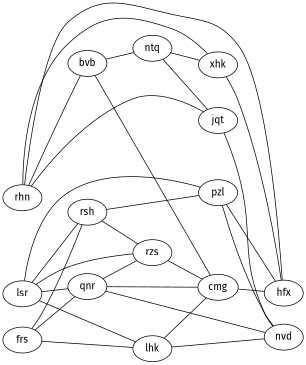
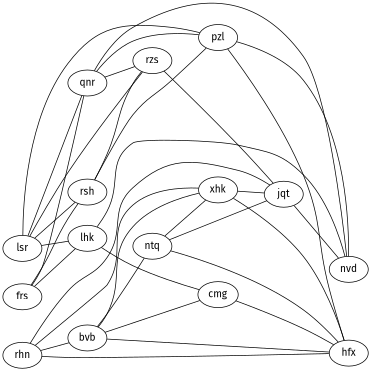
edge "xhk" -- "jqt": added
edge "xhk" -- "bvb": added
edge "rzs" -- "cmg": now "rzs" -- "jqt"
edge "ntq" -- "hfx": added
edge "qnr" -- "cmg": now "qnr" -- "pzl"
edge "bvb" -- "hfx": added
